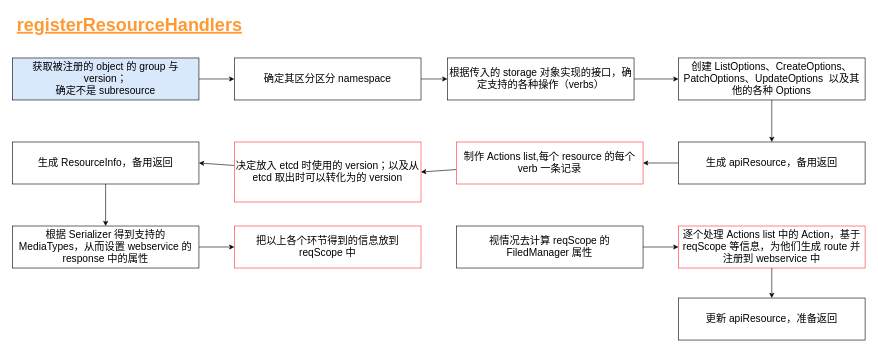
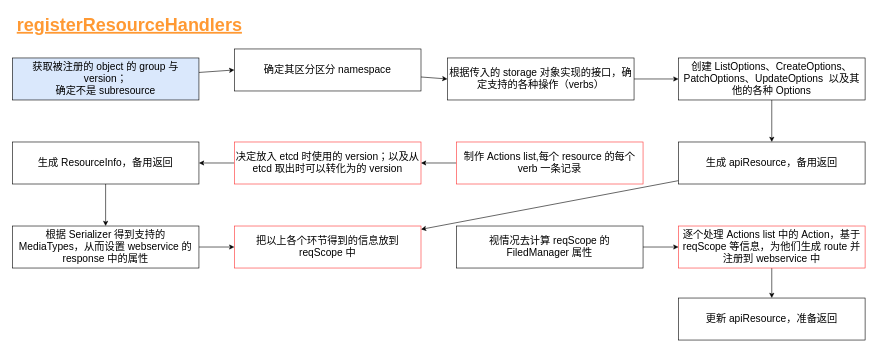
node "确定其区分区分 namespace": moved (328, 79) -> (328, 70)
edge "生成 apiResource，备用返回" -> "制作 Actions list,每个 resource 的每个 verb 一条记录": now "生成 apiResource，备用返回" -> "把以上各个环节得到的信息放到 reqScope 中"
node "决定放入 etcd 时使用的 version；以及从 etcd 取出时可以转化为的 version": size 187x60 -> 187x42
